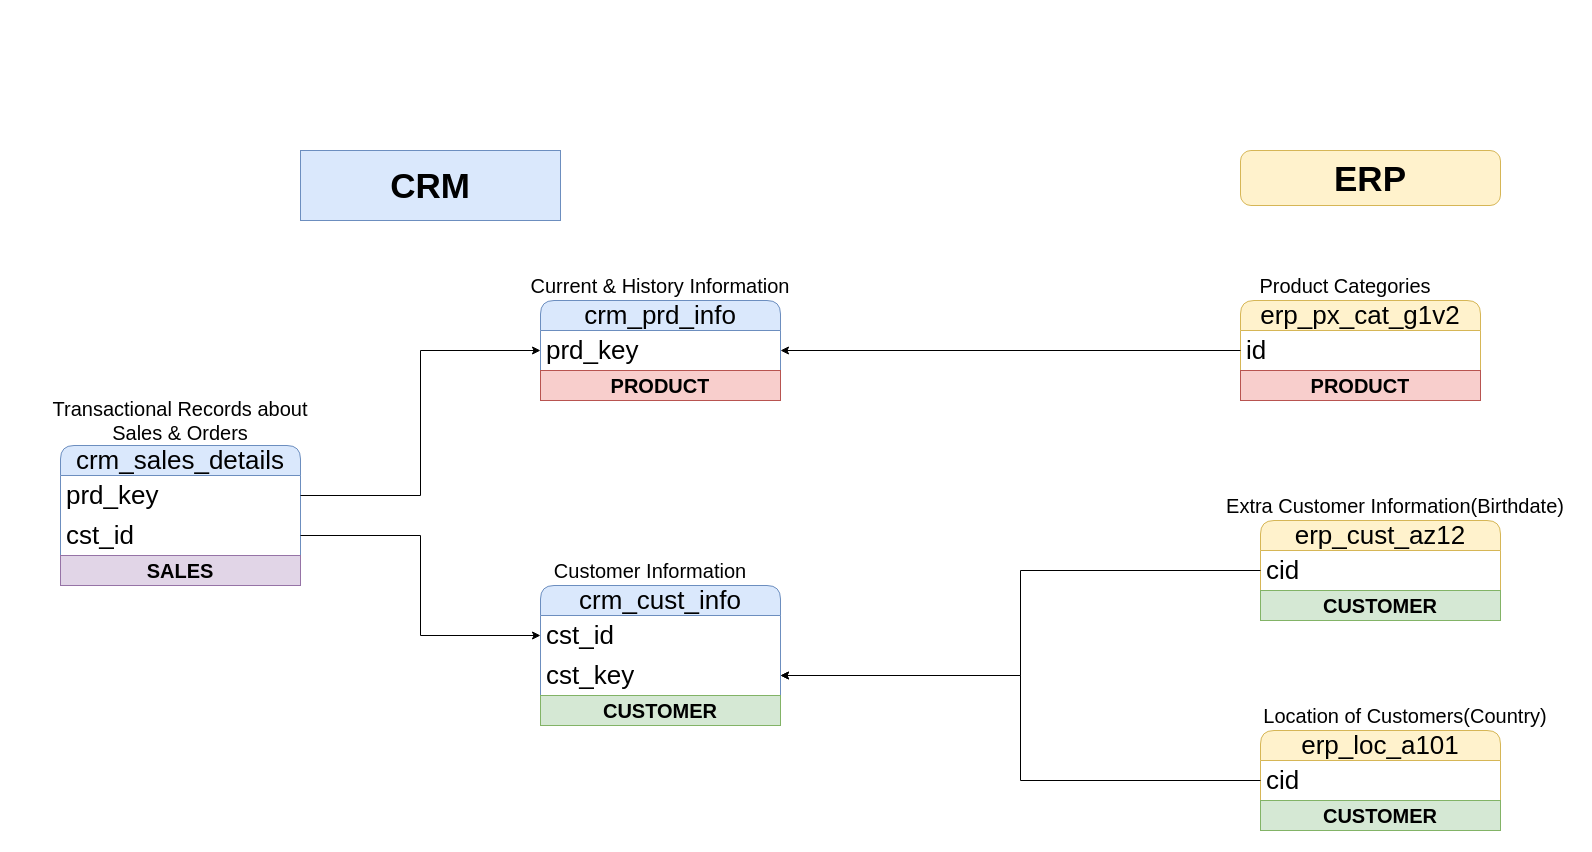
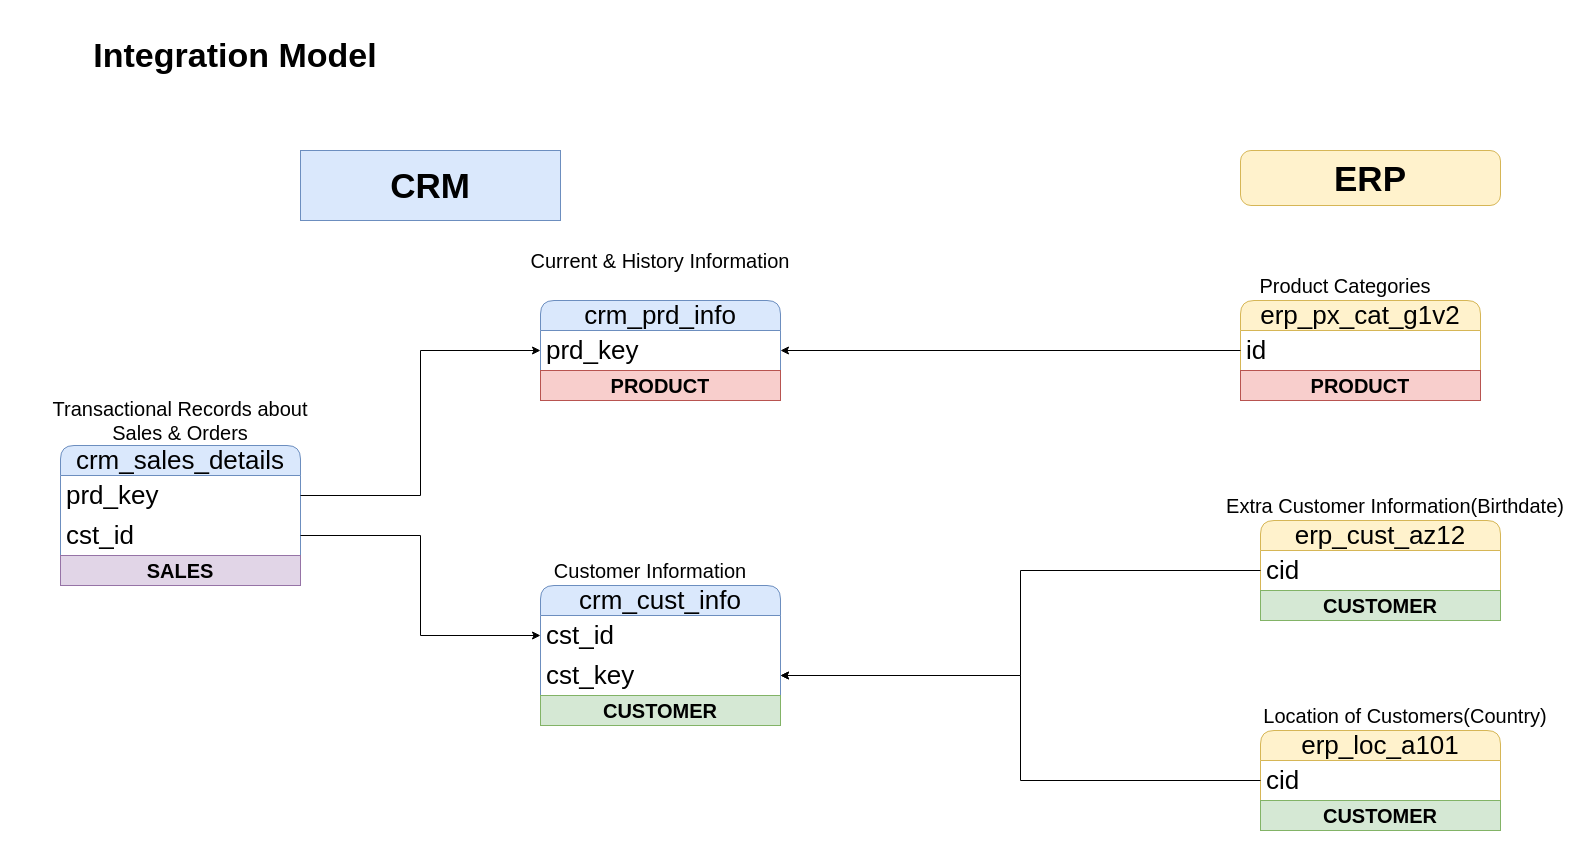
node "Integration Model": added
node "Current & History Information": moved (661, 286) -> (661, 261)
